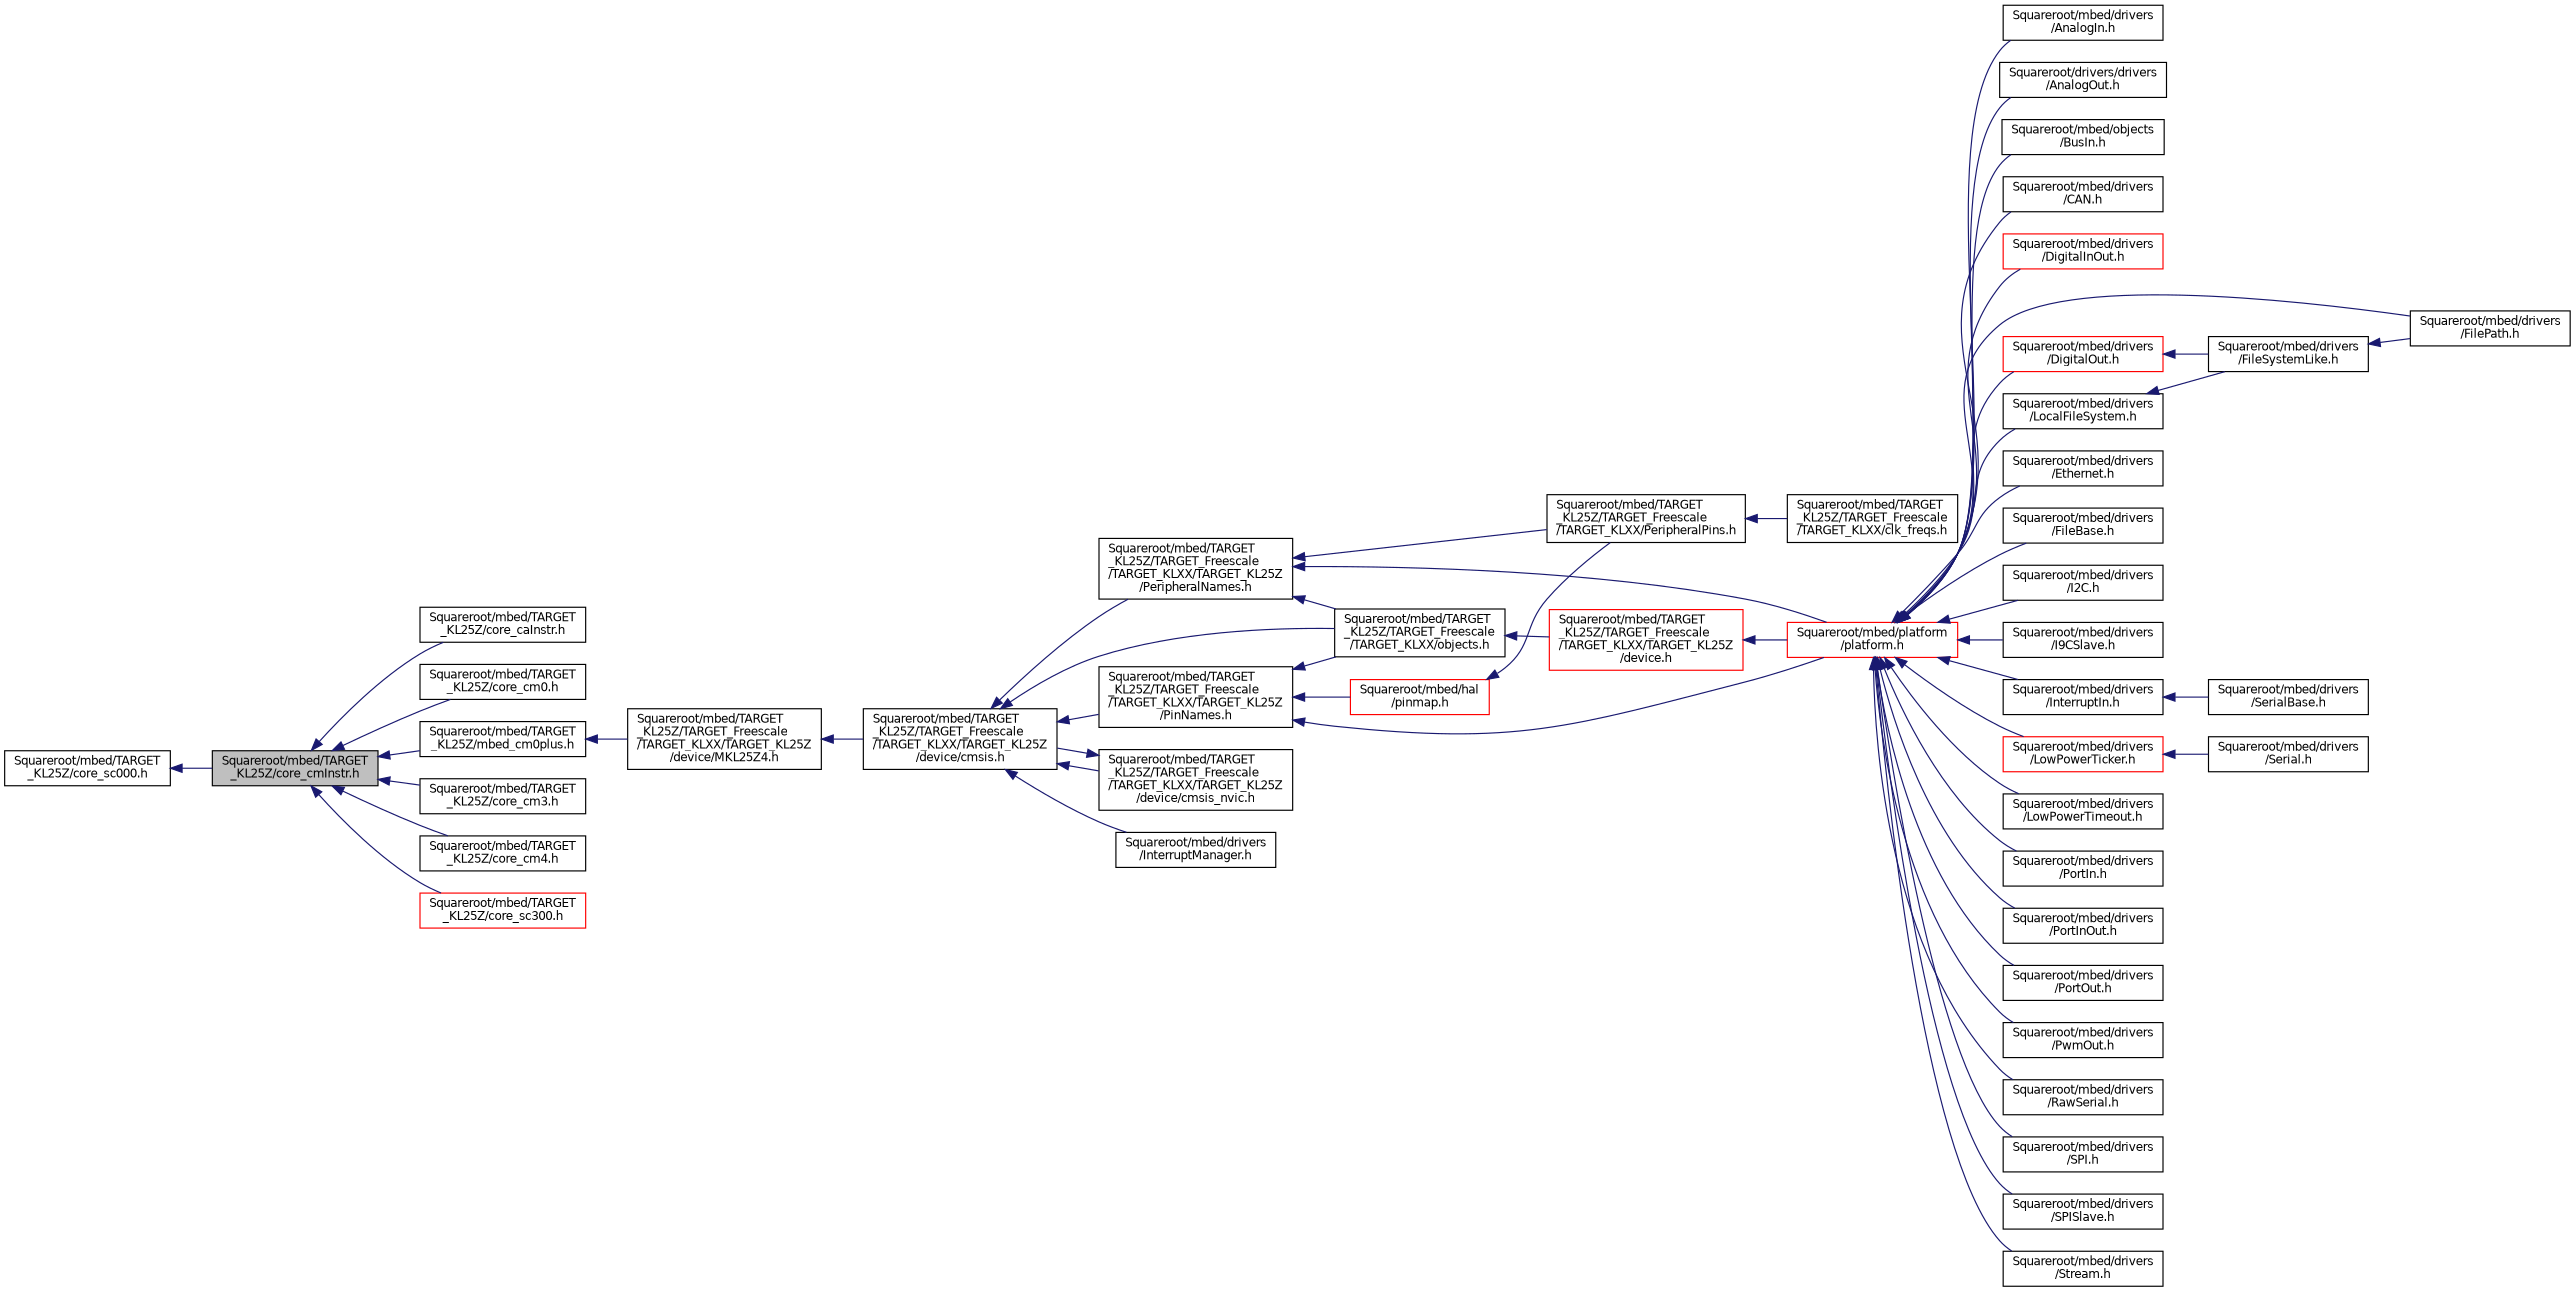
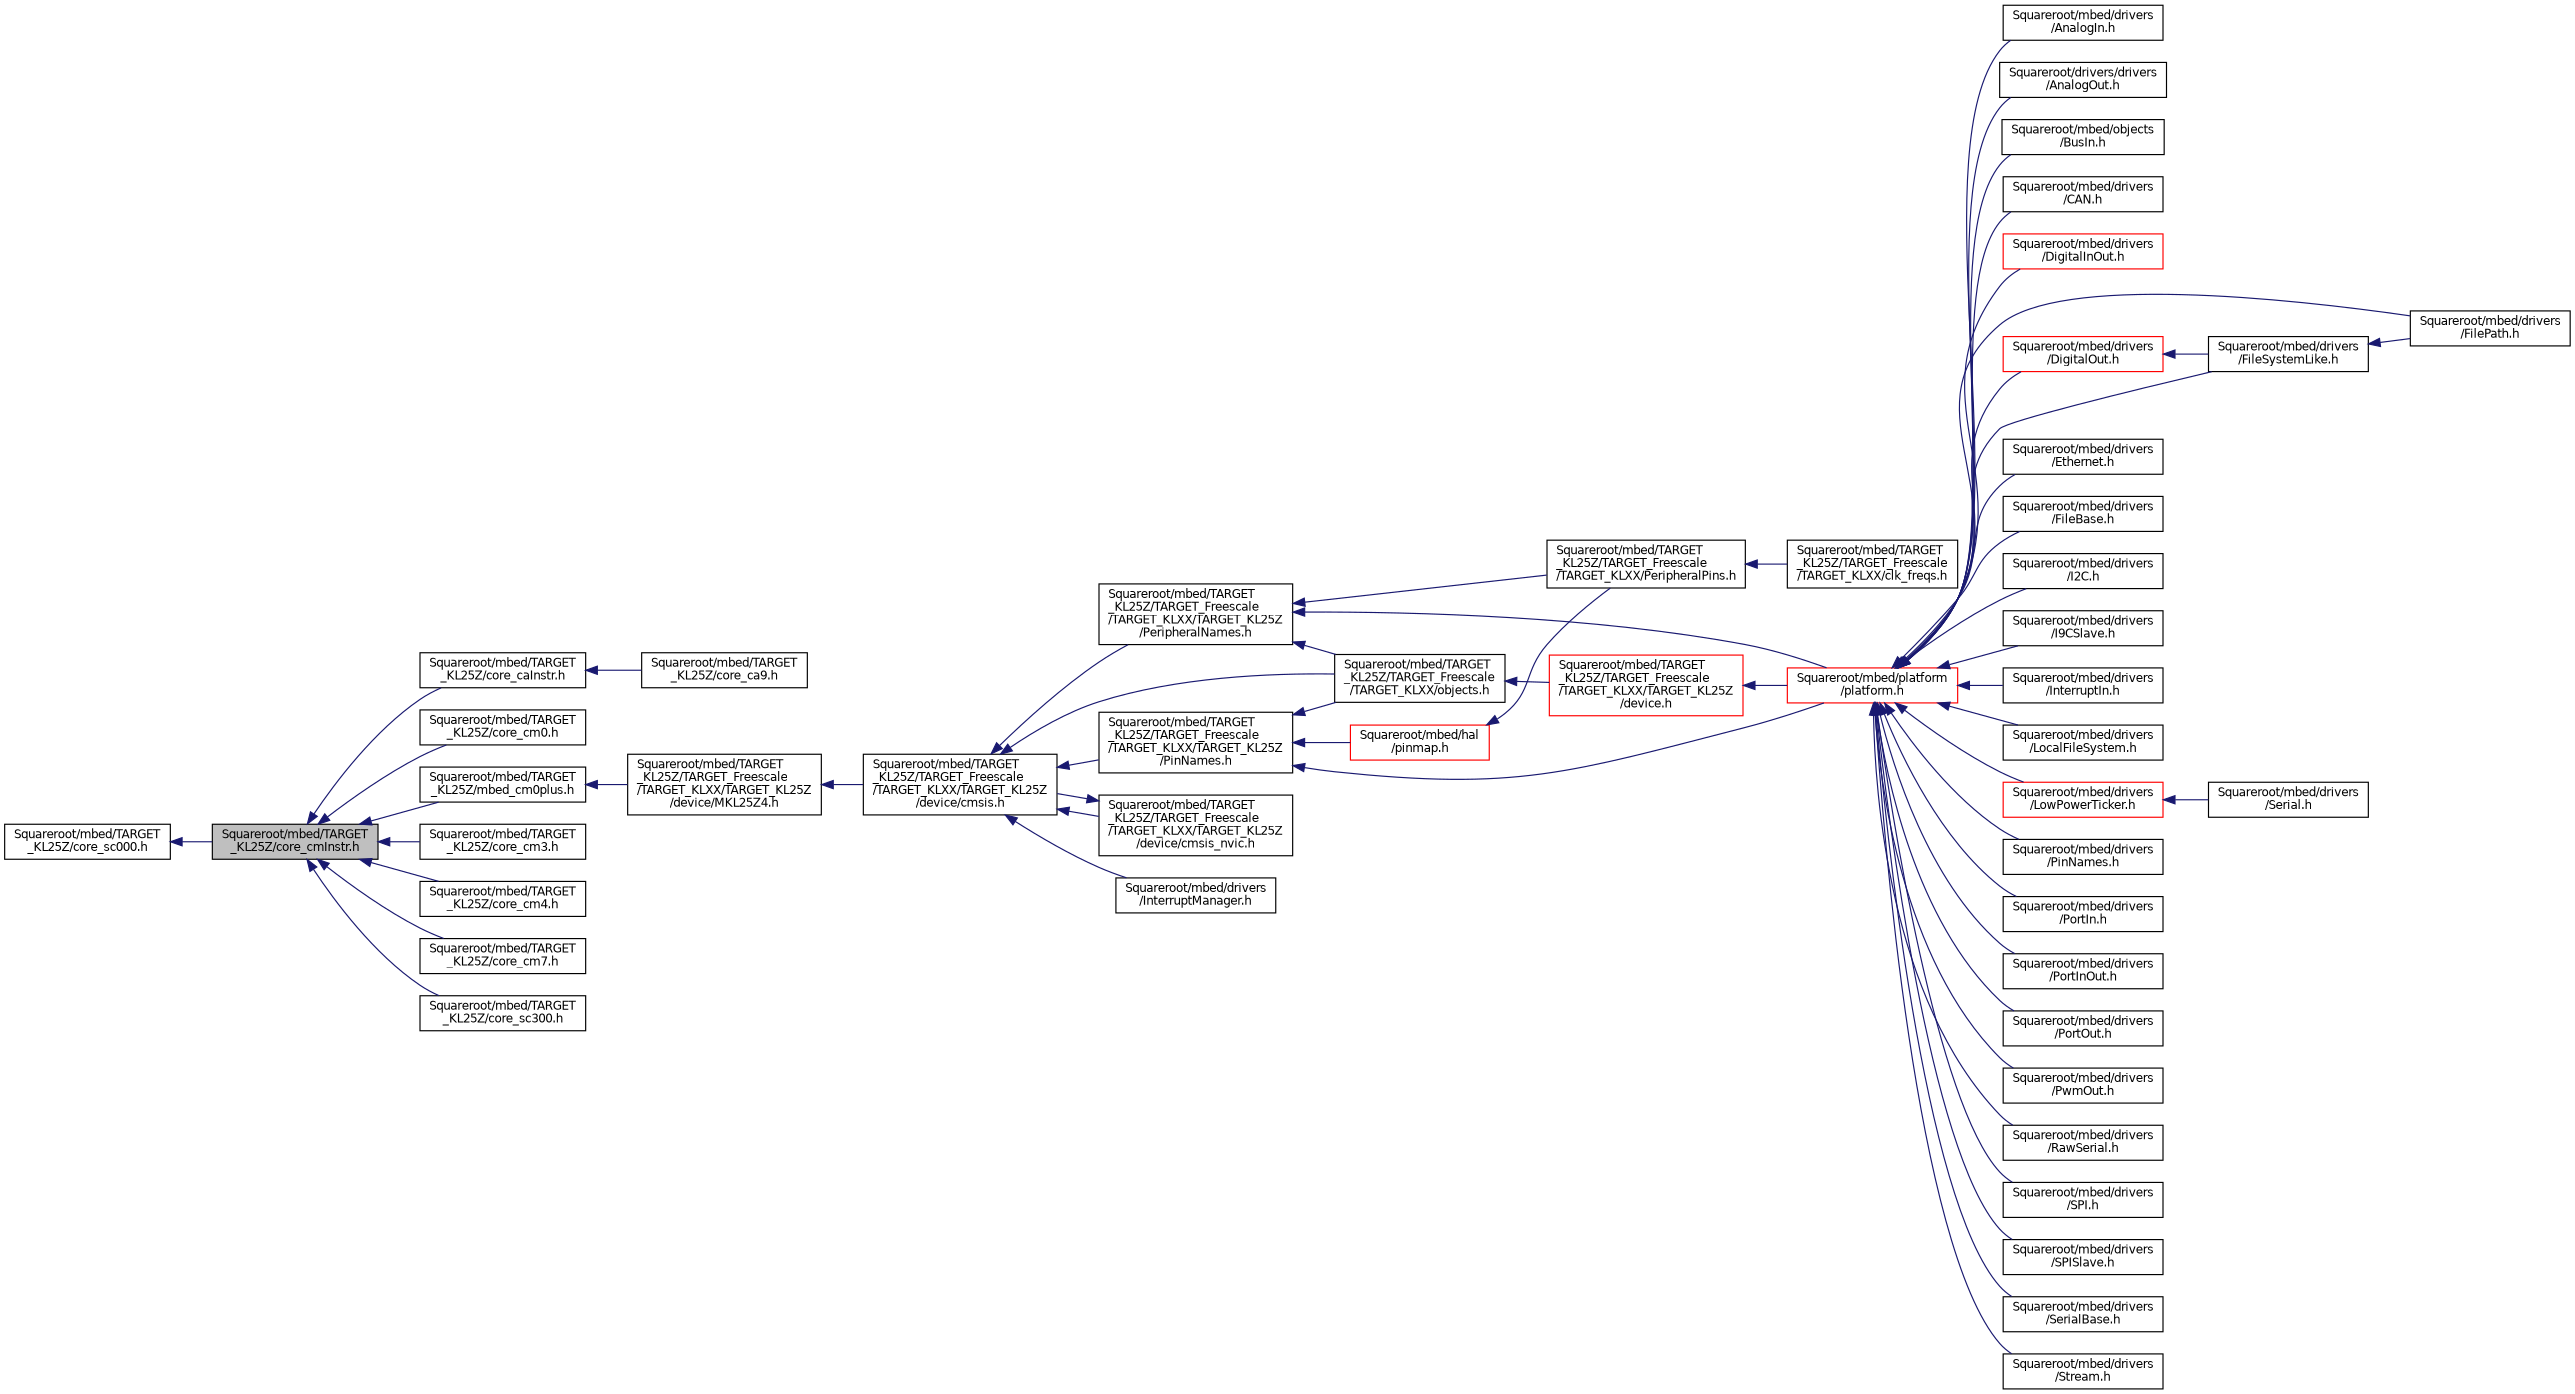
edge "Squareroot/mbed/drivers /FileSystemLike.h" -> "Squareroot/mbed/drivers /LocalFileSystem.h": now "Squareroot/mbed/drivers /FileSystemLike.h" -> "Squareroot/mbed/platform /platform.h"
node "Squareroot/mbed/TARGET _KL25Z/core_ca9.h": added
edge "Squareroot/mbed/drivers /SerialBase.h" -> "Squareroot/mbed/drivers /InterruptIn.h": now "Squareroot/mbed/drivers /SerialBase.h" -> "Squareroot/mbed/platform /platform.h"
node "Squareroot/mbed/drivers /LowPowerTimeout.h": label "Squareroot/mbed/drivers /LowPowerTimeout.h" -> "Squareroot/mbed/drivers /PinNames.h"
node "Squareroot/mbed/TARGET _KL25Z/core_sc300.h": color red -> black
node "Squareroot/mbed/TARGET _KL25Z/core_cm7.h": added
